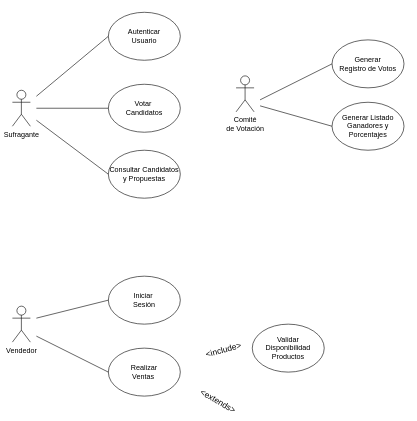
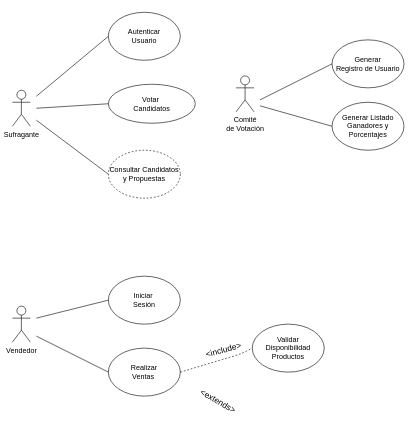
node "Generar Registro de Votos": label "Generar Registro de Votos" -> "Generar Registro de Usuario"
node "Votar Candidatos": size 72x48 -> 87x39
node "Consultar Candidatos y Propuestas": style solid -> dashed
edge "Validar Disponibilidad Productos" -- "Realizar Ventas": added
